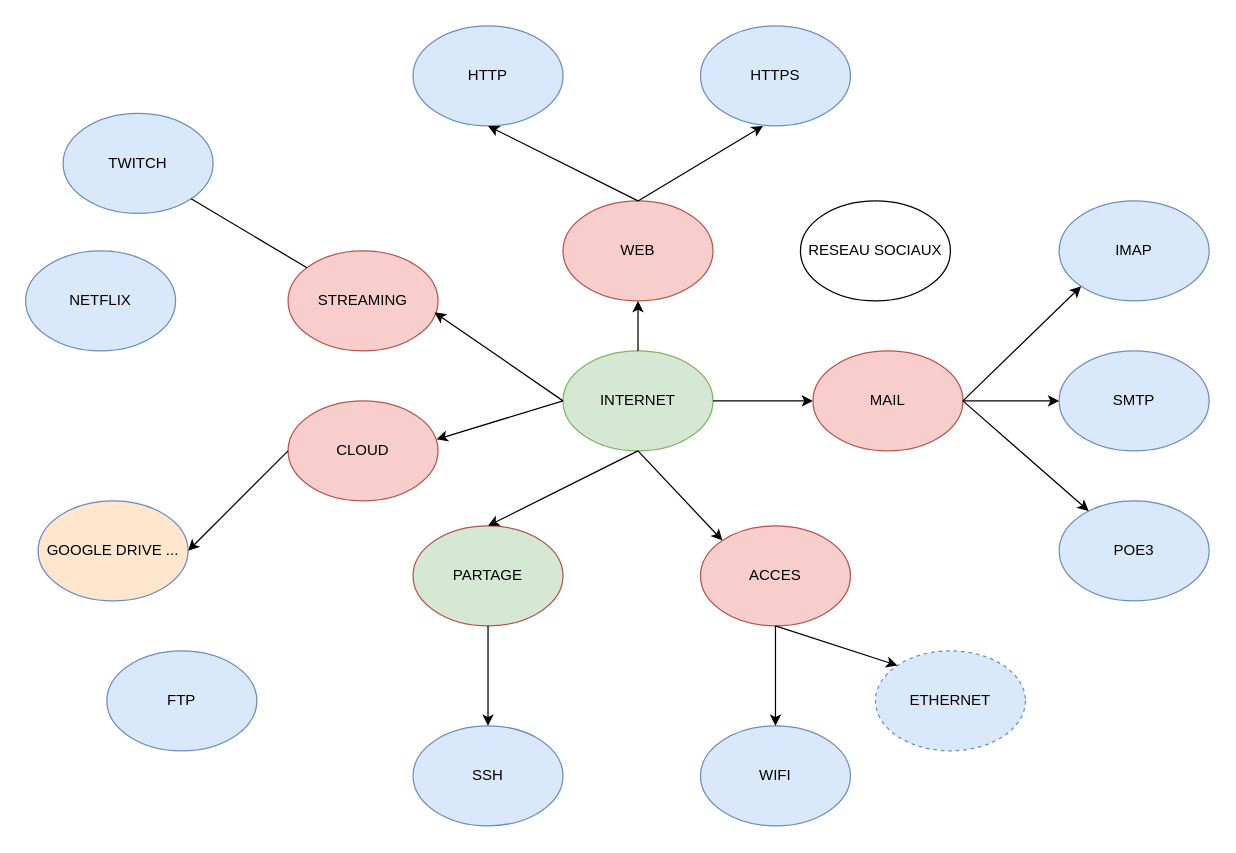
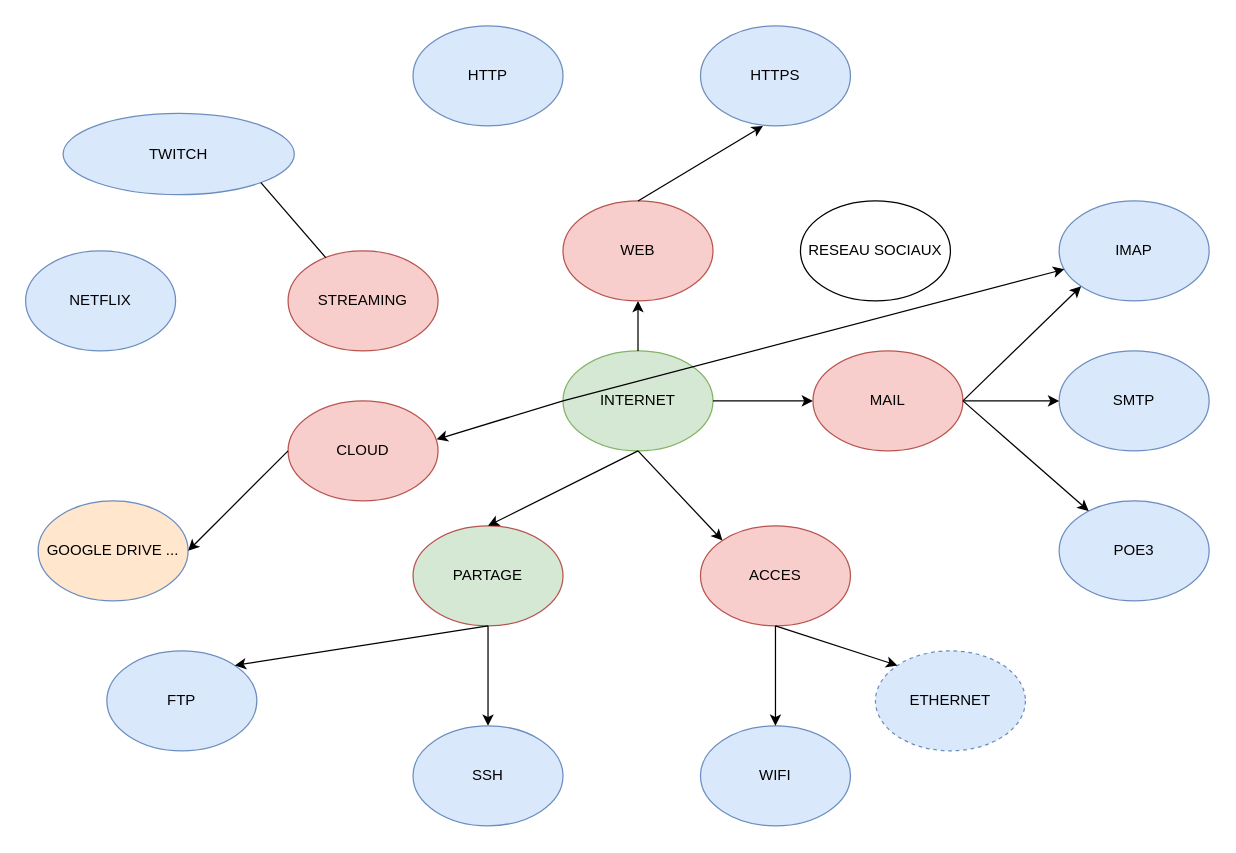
node "TWITCH": size 150x100 -> 231x81
edge "WEB" -> "HTTP": removed
edge "INTERNET" -> "STREAMING": now "INTERNET" -> "IMAP"
edge "PARTAGE" -> "FTP": added
